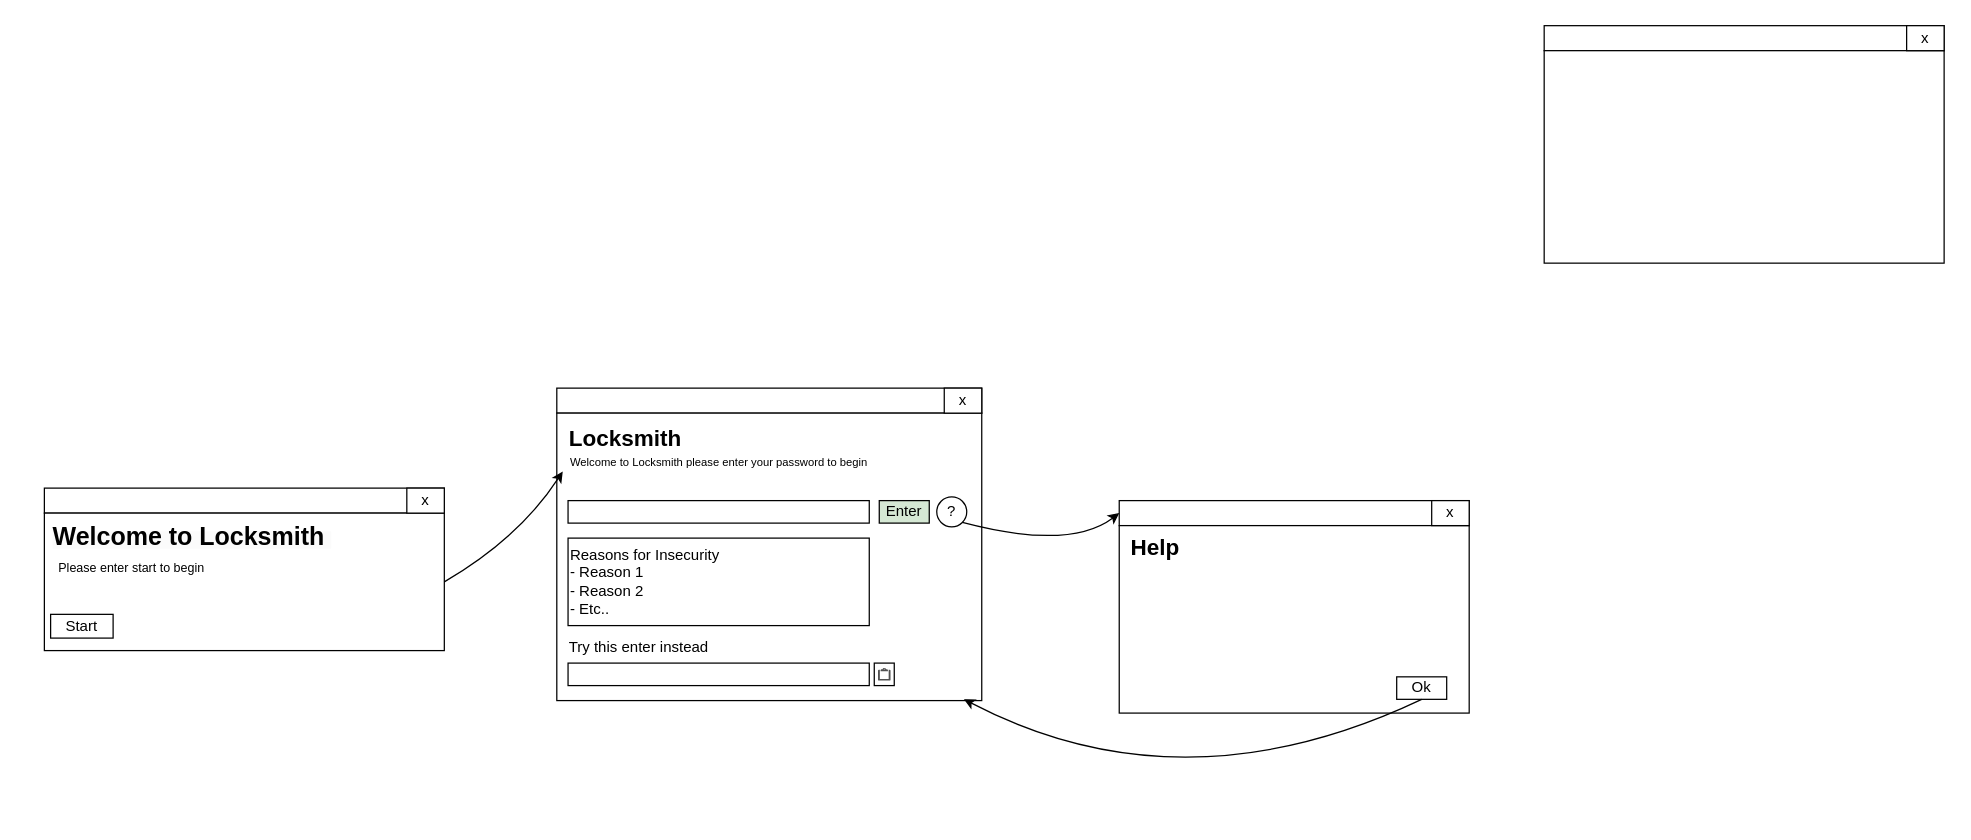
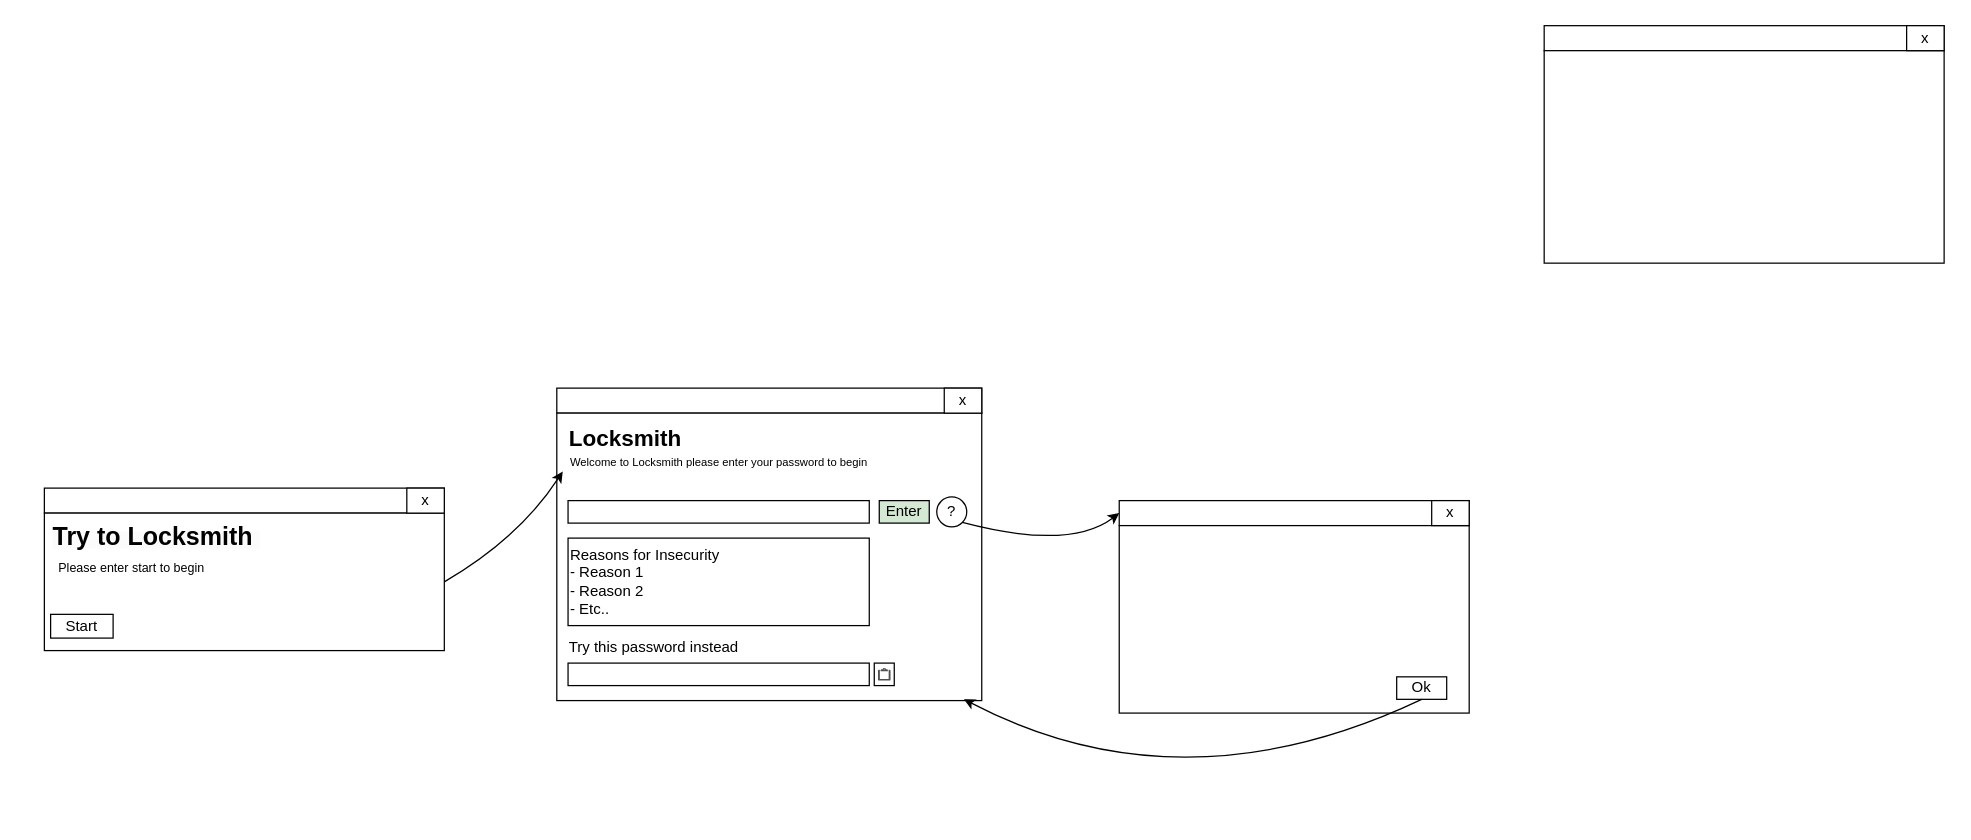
node "Welcome to Locksmith": label "Welcome to Locksmith" -> "Try to Locksmith"
node "Help": removed
node "Try this enter instead": label "Try this enter instead" -> "Try this password instead"
